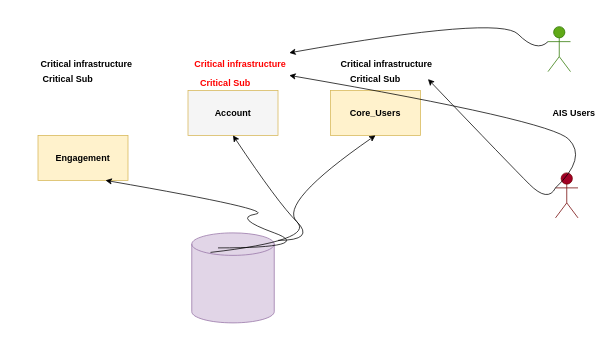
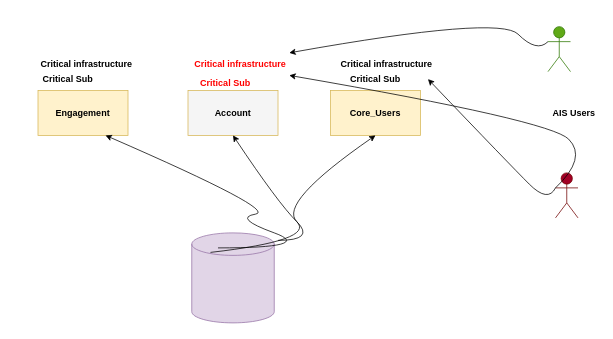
node "Engagement": moved (83, 158) -> (83, 113)
